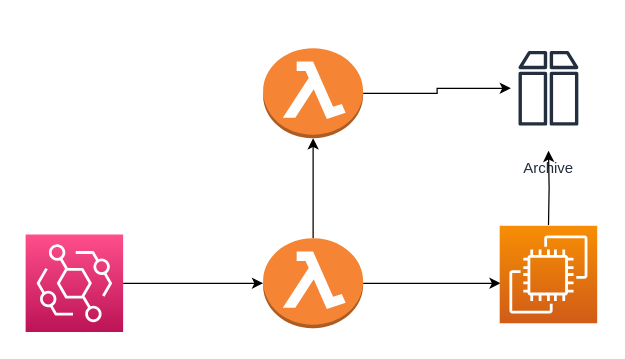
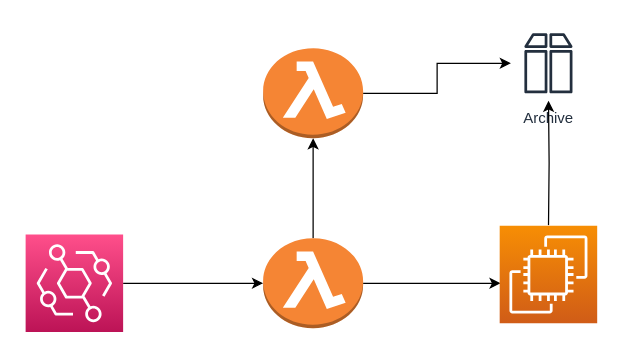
node "Archive": size 75x125 -> 75x75
